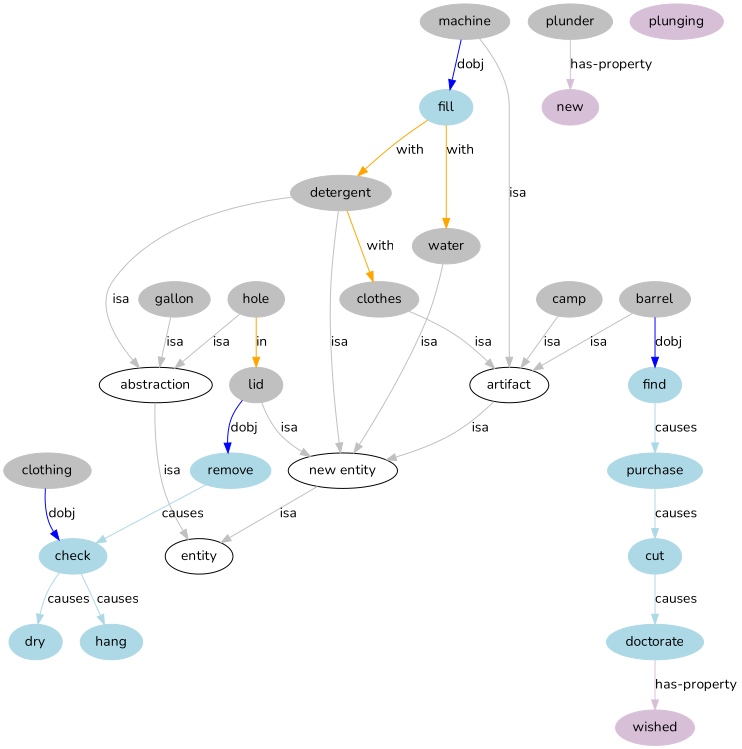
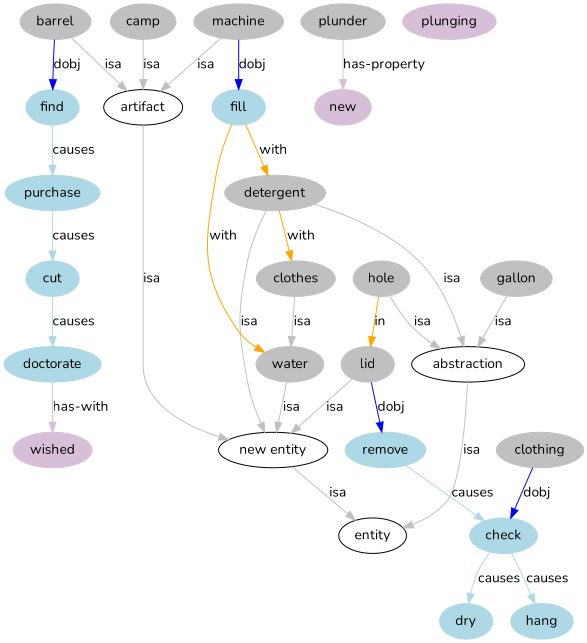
edge "clothes" -> "artifact": now "clothes" -> "water"
edge "doctorate" -> "wished": label "has-property" -> "has-with"
